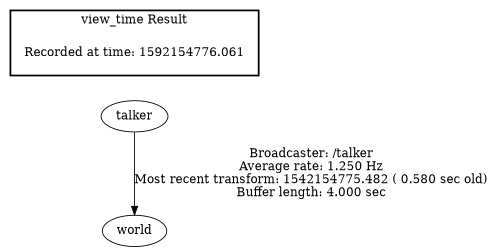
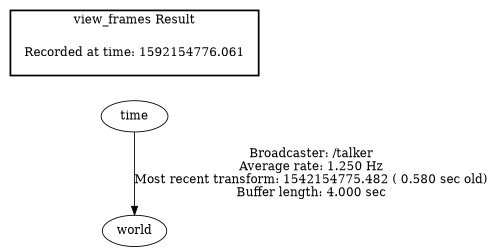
cluster "view_time Result": label "view_time Result" -> "view_frames Result"
node "talker": label "talker" -> "time"
